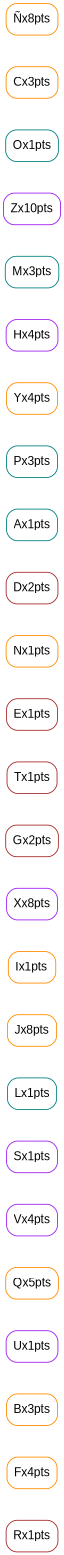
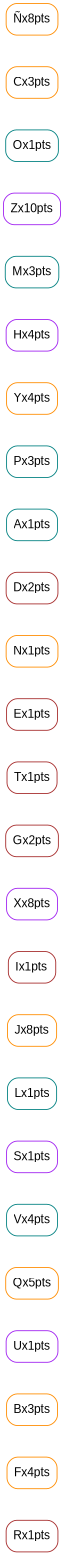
node "Ix1pts": color darkorange -> brown
node "Vx4pts": color purple -> teal
